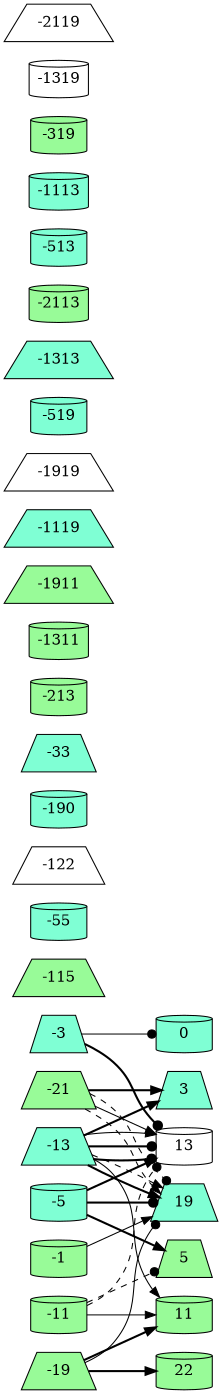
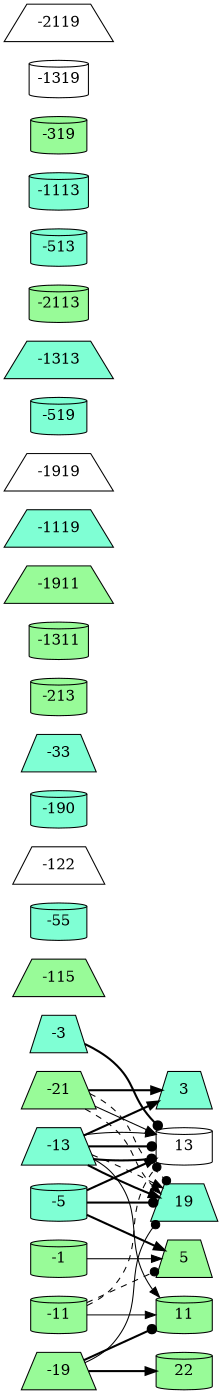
node "0": removed
edge "-1" -> "19": now "-1" -> "5"
edge "-19" -> "11": arrowhead normal -> dot
